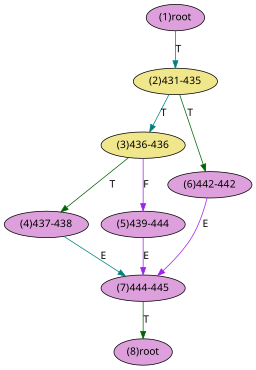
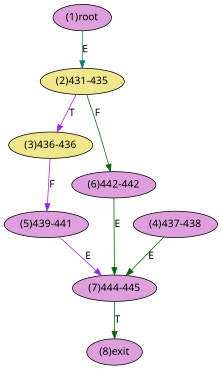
edge "(1)root" -> "(2)431-435": label "T" -> "E"
edge "(2)431-435" -> "(3)436-436": color teal -> purple
edge "(2)431-435" -> "(6)442-442": label "T" -> "F"
edge "(3)436-436" -> "(4)437-438": removed, label "T"
node "(5)439-444": label "(5)439-444" -> "(5)439-441"
edge "(6)442-442" -> "(7)444-445": color purple -> darkgreen
edge "(4)437-438" -> "(7)444-445": color teal -> darkgreen
node "(8)root": label "(8)root" -> "(8)exit"
